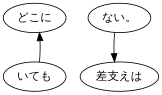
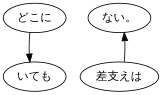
edge "ない。" -> "差支えは": reversed
edge "いても" -> "どこに": reversed
